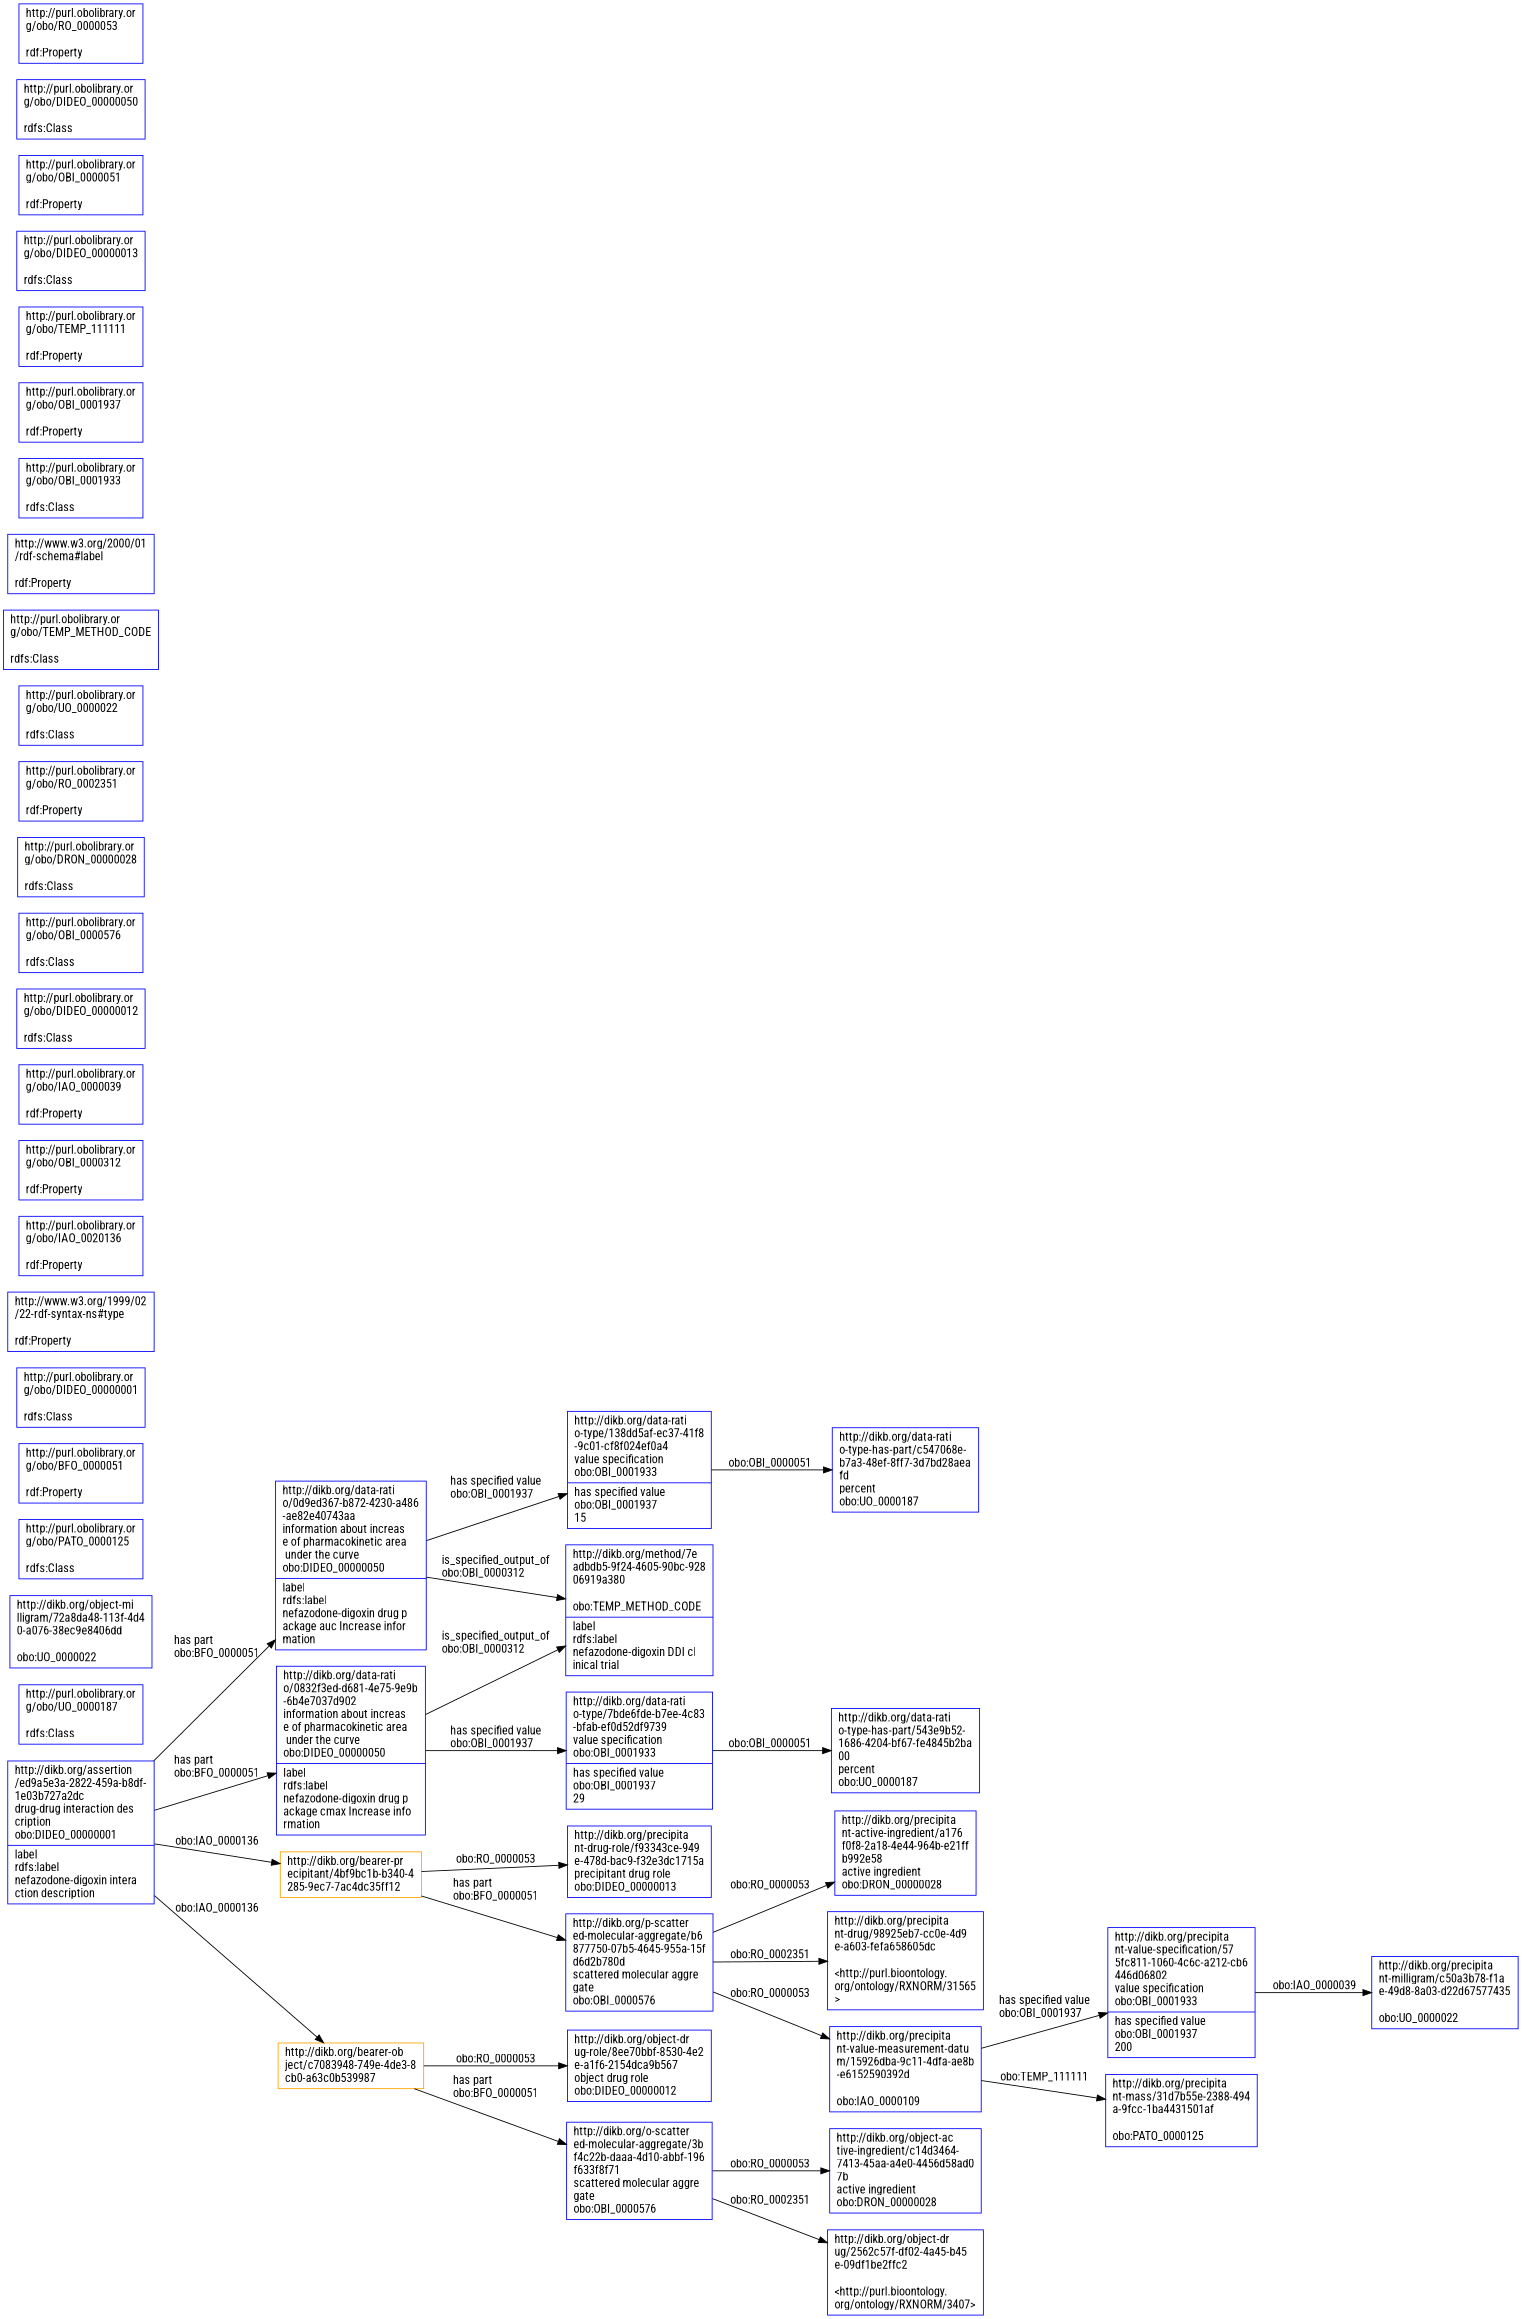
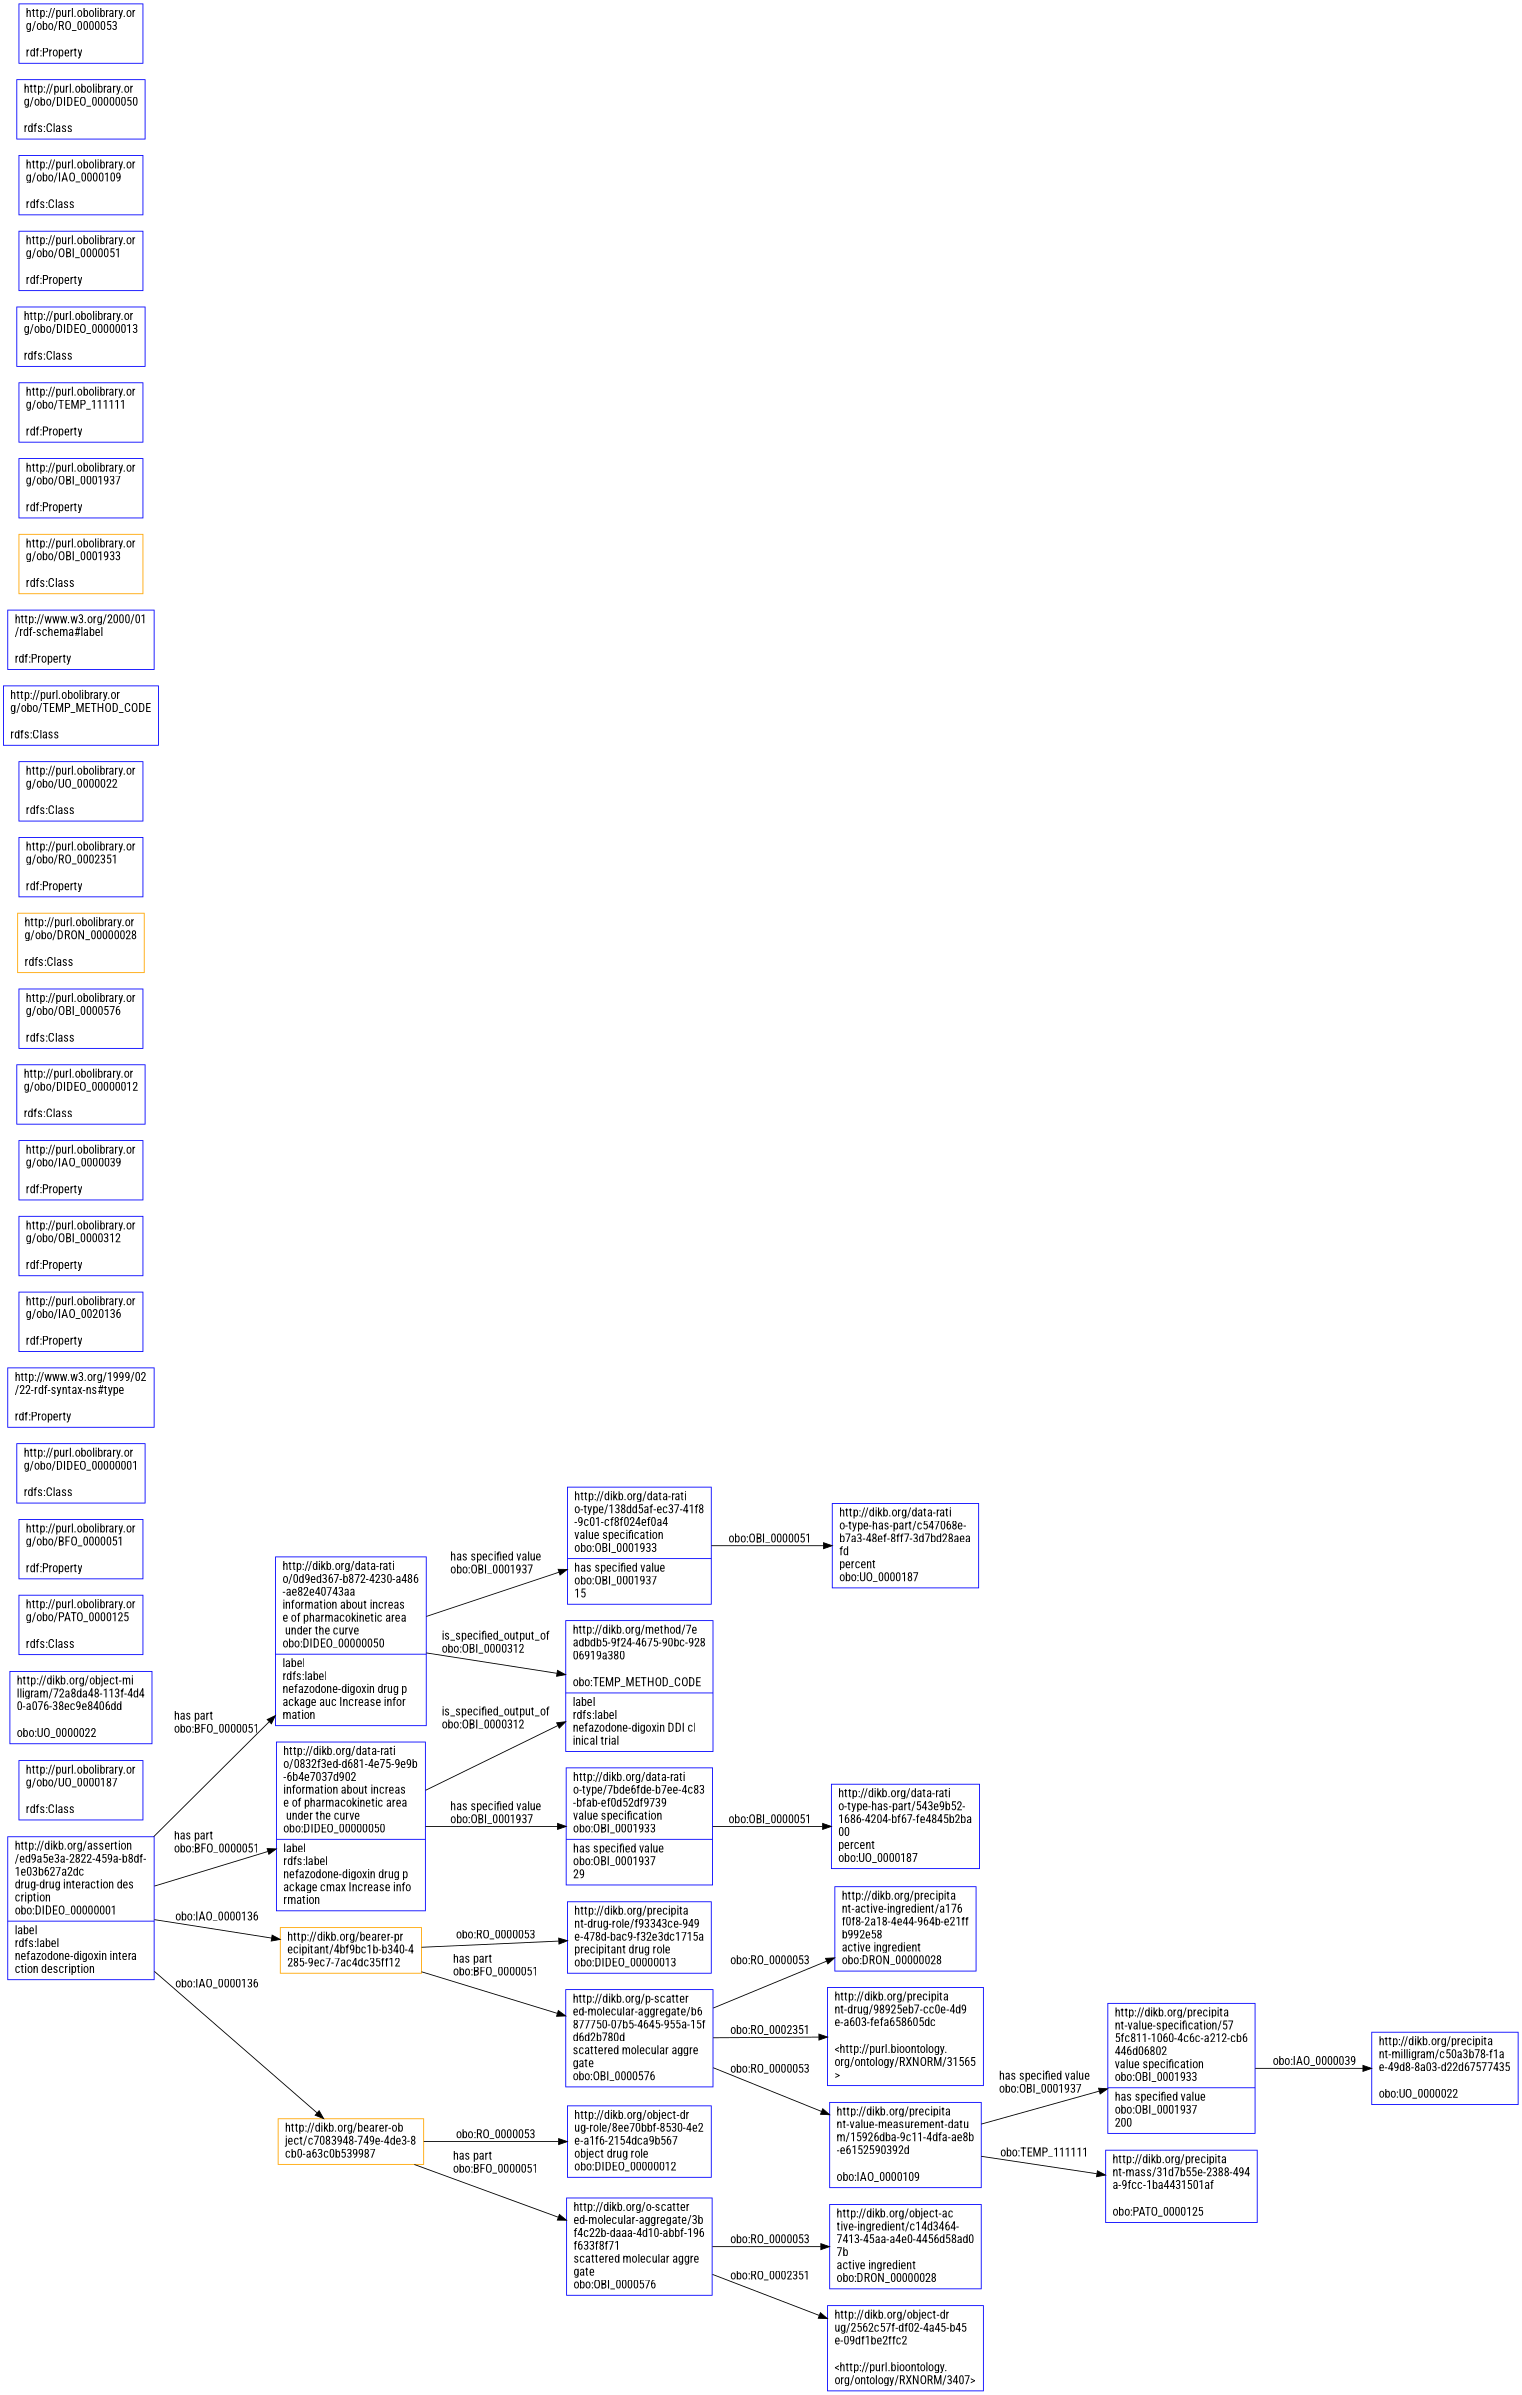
node "http://purl.obolibrary.or g/obo/IAO_0000109 rdfs:Class": added
node "http://purl.obolibrary.or g/obo/OBI_0001933 rdfs:Class": color blue -> orange
node "http://purl.obolibrary.or g/obo/DRON_00000028 rdfs:Class": color blue -> orange
node "http://dikb.org/method/7e": text "adbdb5-9f24-4605-90bc-928" -> "adbdb5-9f24-4675-90bc-928"
node "http://dikb.org/assertion": text "1e03b727a2dc" -> "1e03b627a2dc"
